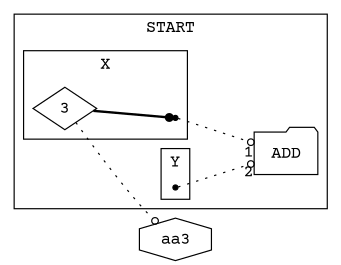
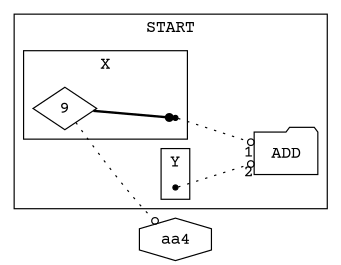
node "3": label "3" -> "9"
node "aa3": label "aa3" -> "aa4"
